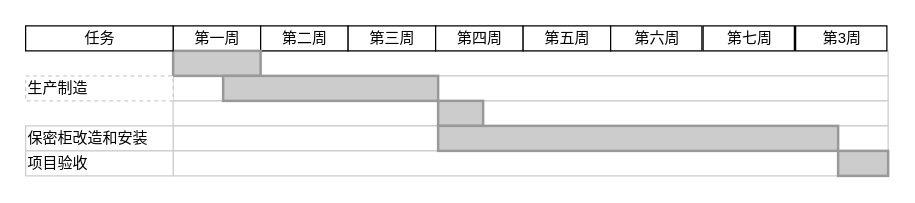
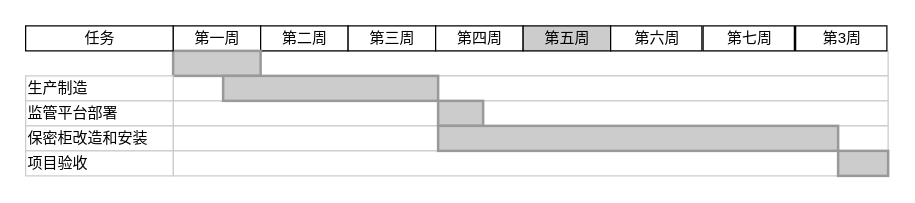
node "第五周": fillcolor #ffffff -> #cccccc
node "生产制造": style dashed -> solid
node "监管平台部署": added
